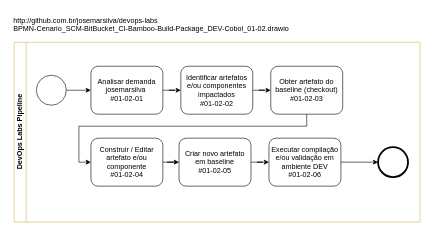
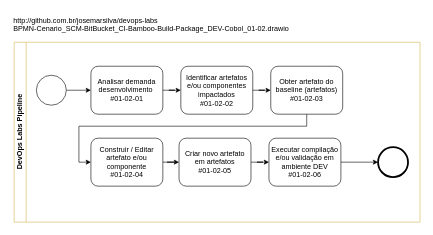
node "Analisar demanda josemarsilva #01-02-01": label "Analisar demanda josemarsilva #01-02-01" -> "Analisar demanda desenvolvimento #01-02-01"
node "Obter artefato do baseline (checkout) #01-02-03": label "Obter artefato do baseline (checkout) #01-02-03" -> "Obter artefato do baseline (artefatos) #01-02-03"
node "Criar novo artefato em baseline #01-02-05": label "Criar novo artefato em baseline #01-02-05" -> "Criar novo artefato em artefatos #01-02-05"
